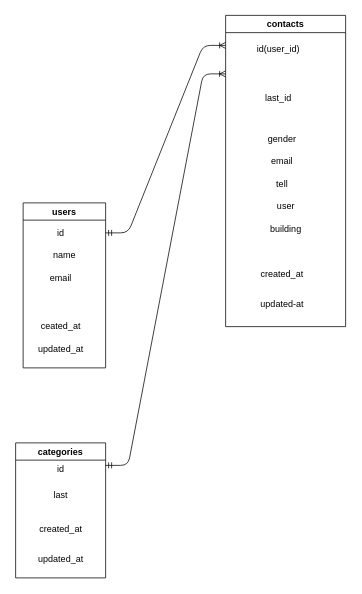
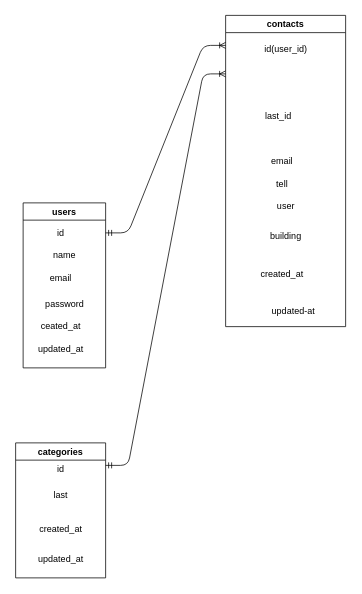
node "id(user_id)": moved (278, 49) -> (285, 49)
node "last_id": moved (278, 98) -> (278, 117)
node "gender": removed
node "building": moved (285, 229) -> (285, 237)
node "password": added
node "updated-at": moved (282, 304) -> (293, 312)
